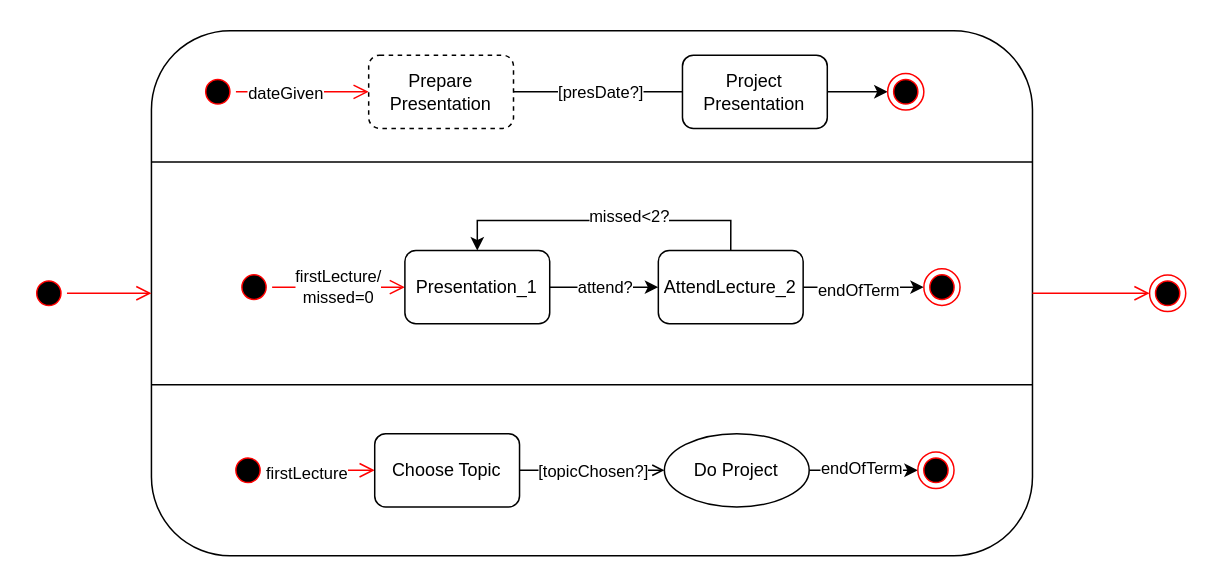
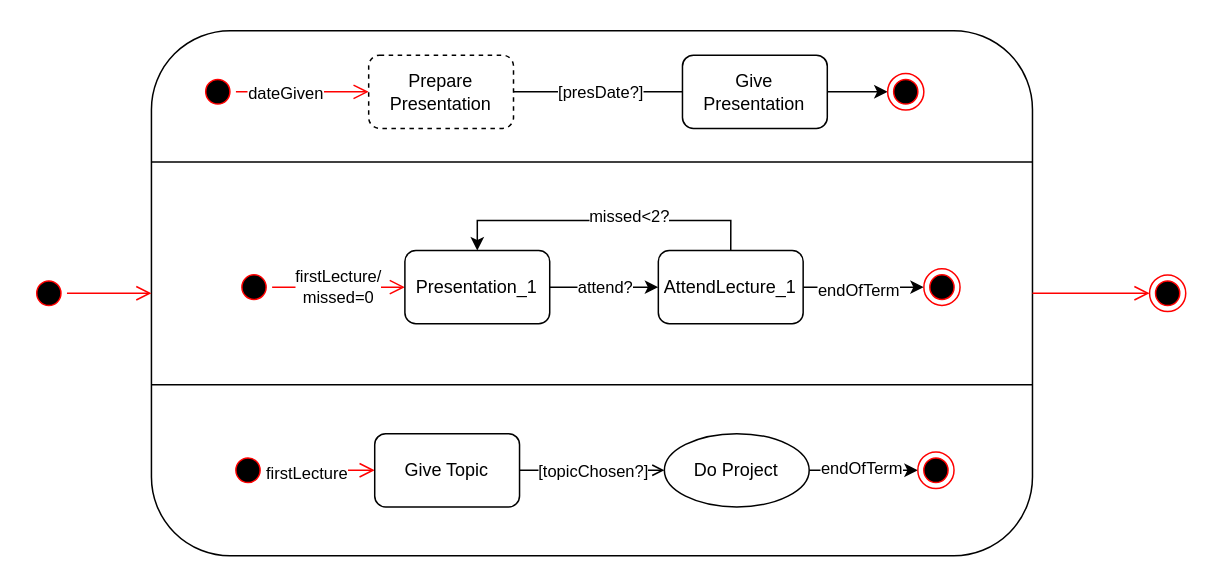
node "Project Presentation": label "Project Presentation" -> "Give Presentation"
node "AttendLecture_2": label "AttendLecture_2" -> "AttendLecture_1"
node "Choose Topic": label "Choose Topic" -> "Give Topic"
